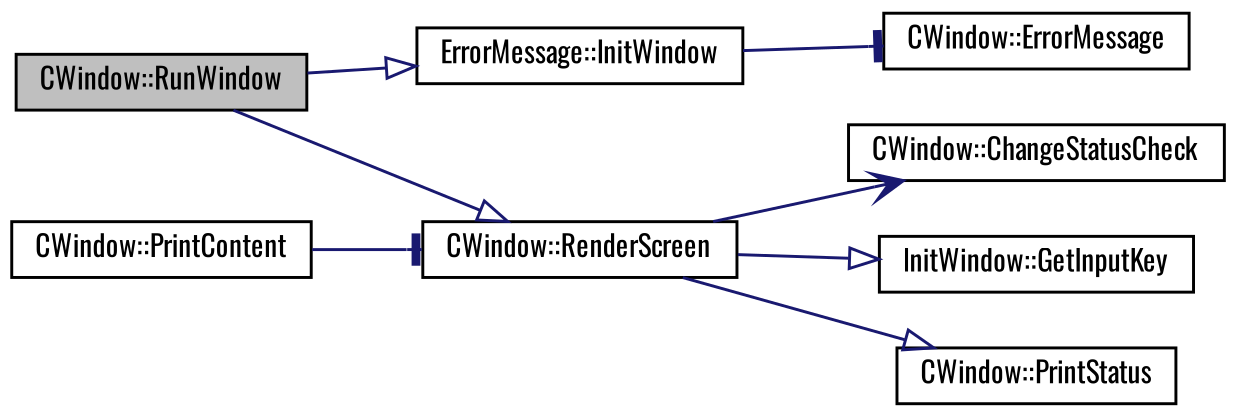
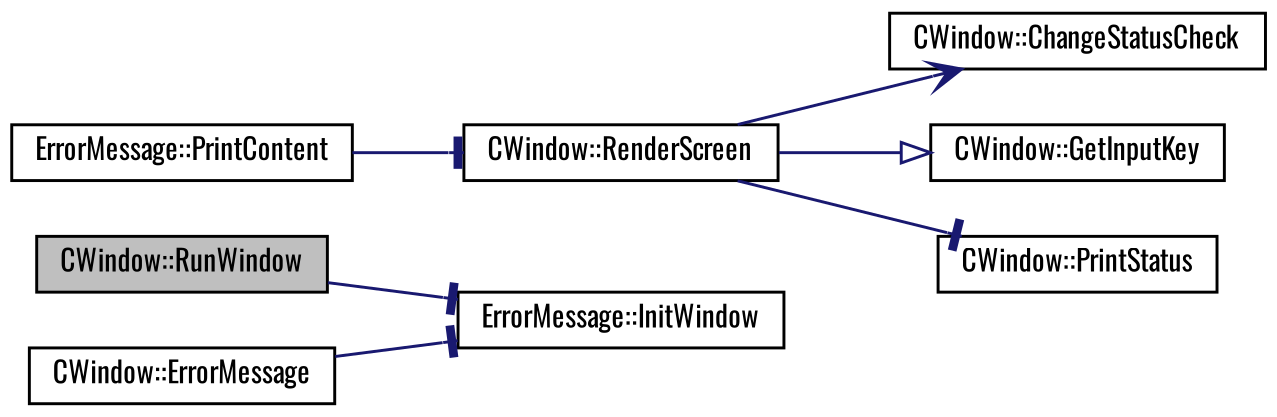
edge "ErrorMessage::InitWindow" -> "CWindow::ErrorMessage": reversed
edge "CWindow::RunWindow" -> "ErrorMessage::InitWindow": arrowhead onormal -> tee
edge "CWindow::RunWindow" -> "CWindow::RenderScreen": removed
node "CWindow::PrintContent": label "CWindow::PrintContent" -> "ErrorMessage::PrintContent"
node "InitWindow::GetInputKey": label "InitWindow::GetInputKey" -> "CWindow::GetInputKey"
edge "CWindow::RenderScreen" -> "CWindow::PrintStatus": arrowhead onormal -> tee
